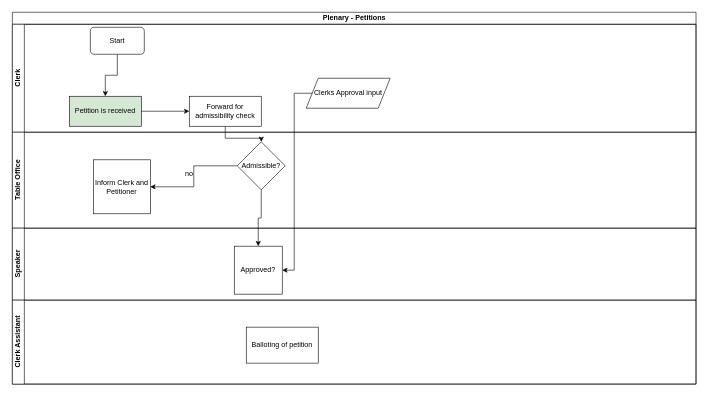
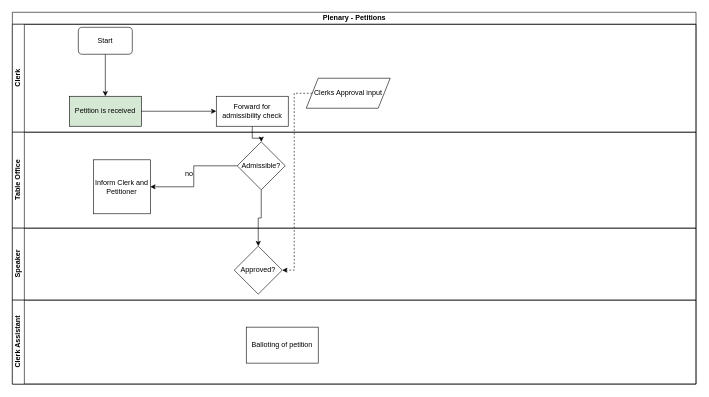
node "Start": moved (117, 41) -> (105, 41)
node "Forward for admissibility check": moved (225, 111) -> (252, 111)
edge "Clerks Approval input" -> "Approved?": style solid -> dashed
node "Approved?": shape rectangle -> diamond
